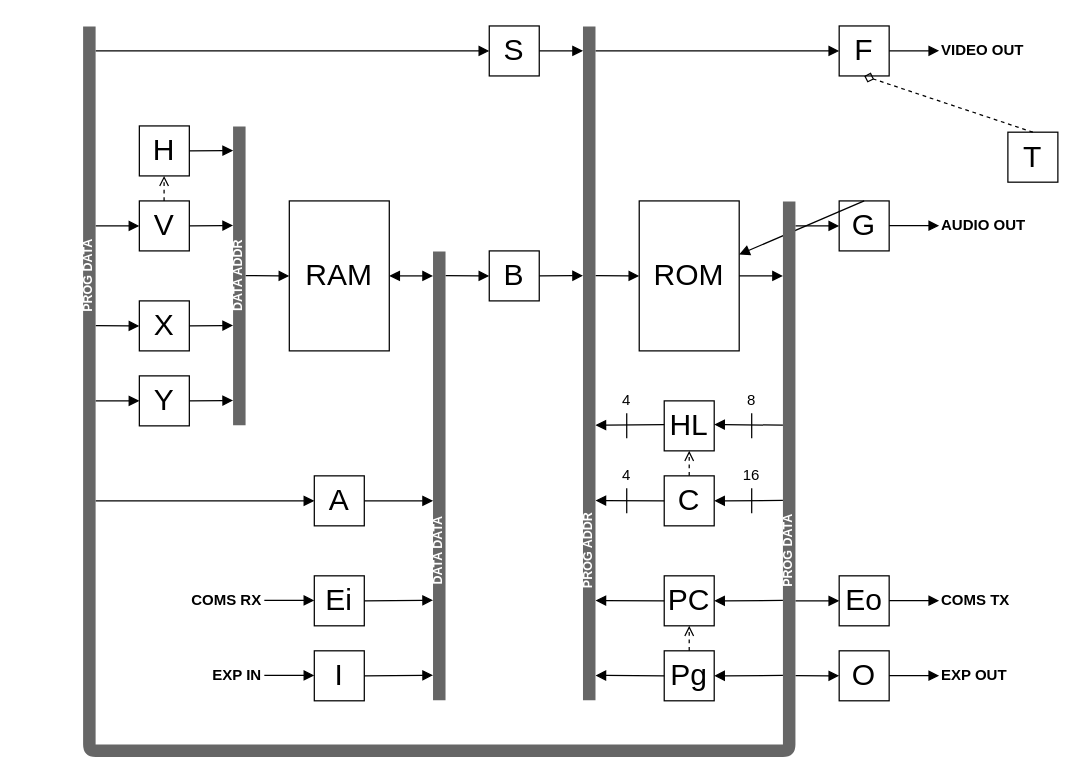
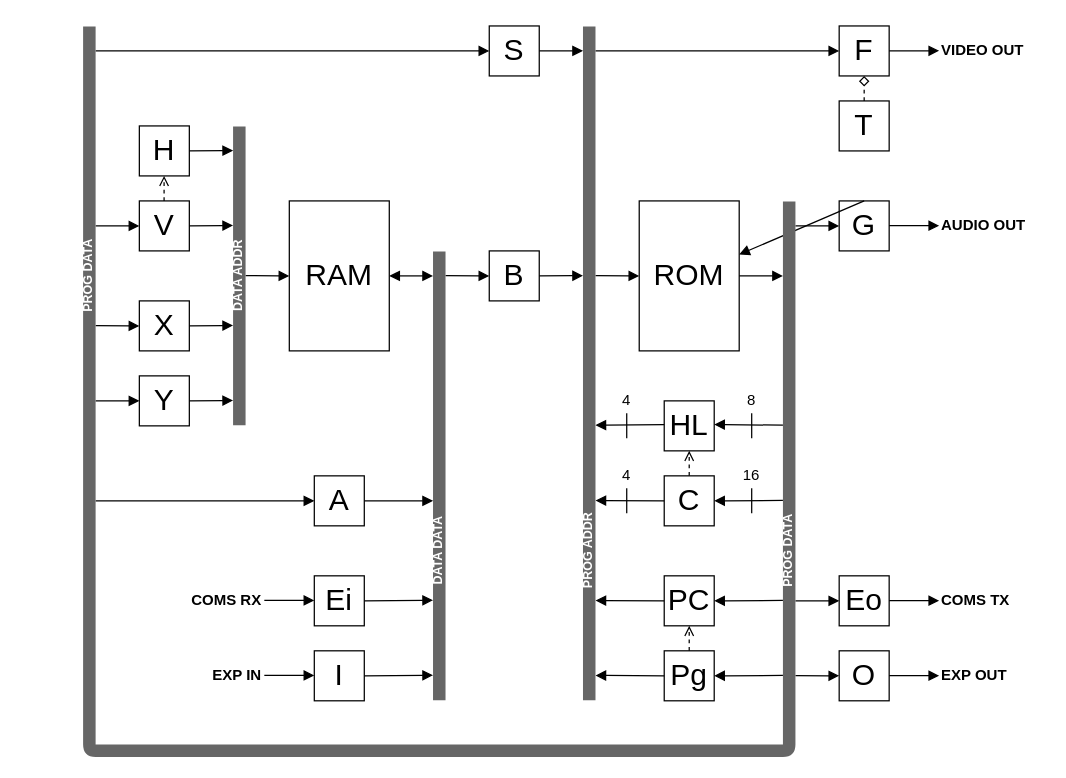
node "T": moved (1033, 157) -> (864, 126)
